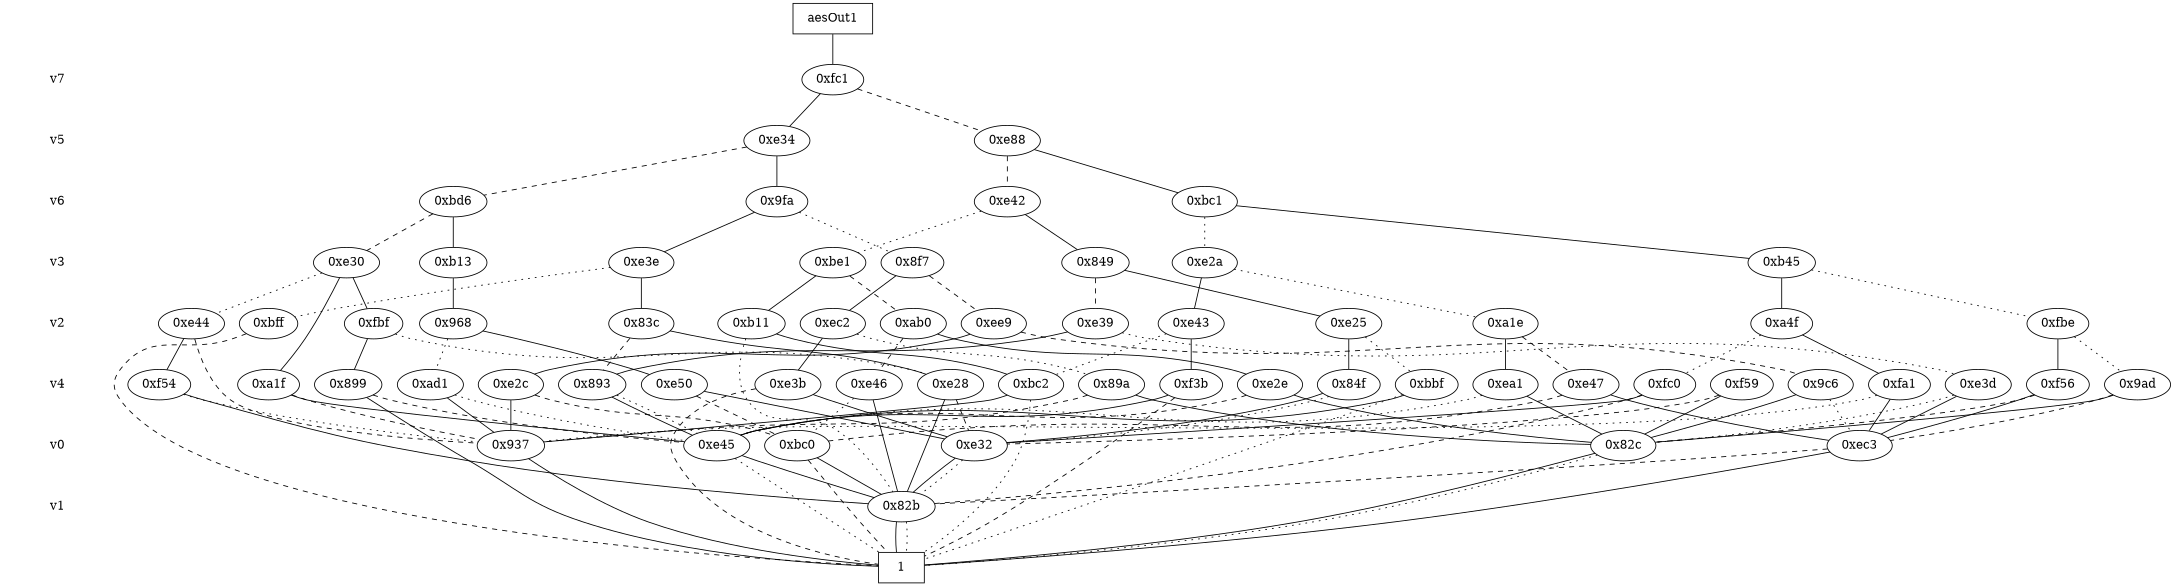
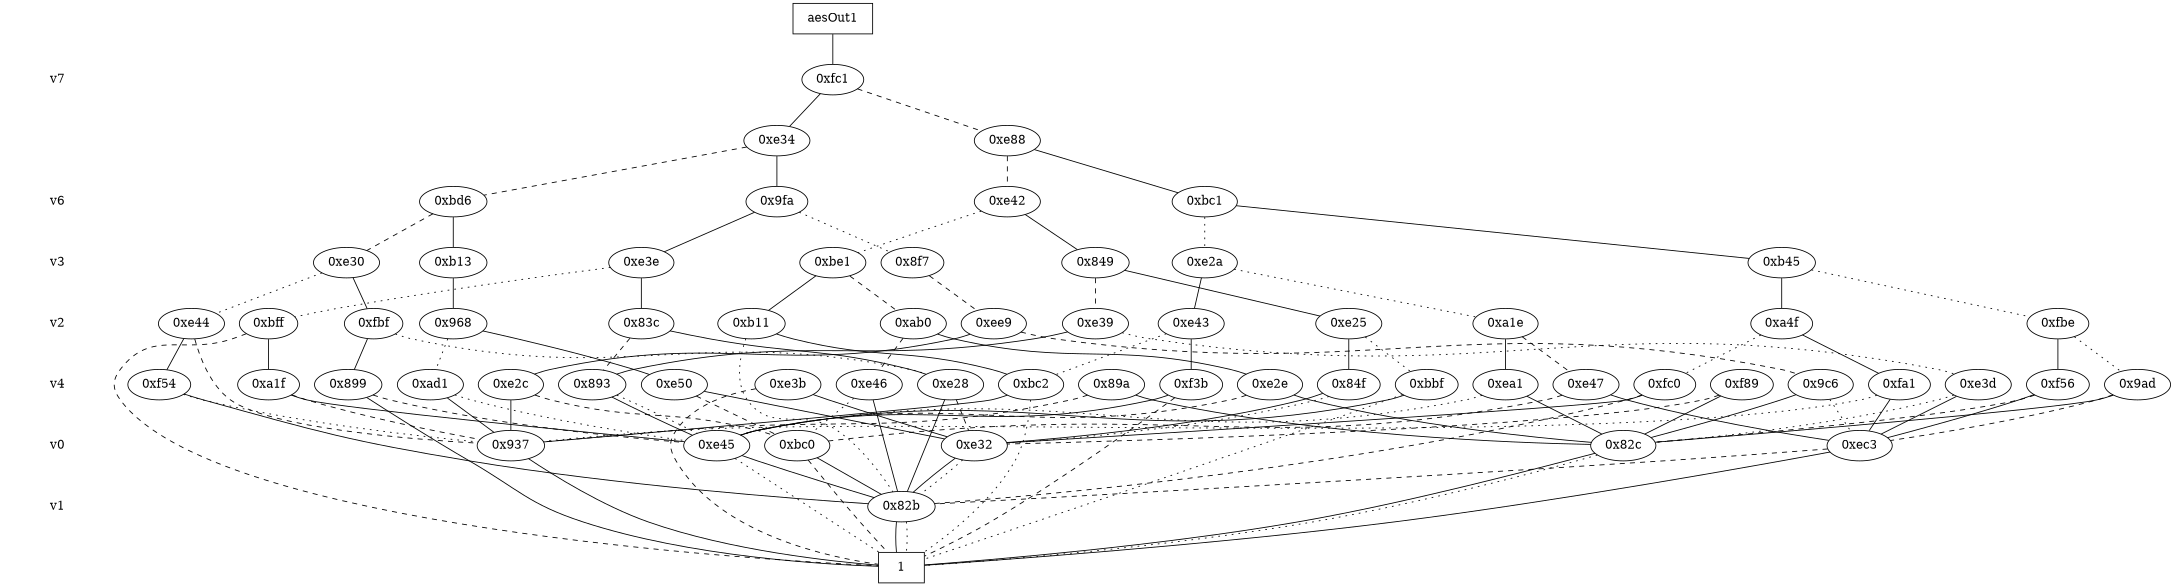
node "v5": removed
node "0xec2": removed
edge "0xe30" -- "0xa1f": now "0xbff" -- "0xa1f"
node "0xf59": label "0xf59" -> "0xf89"
